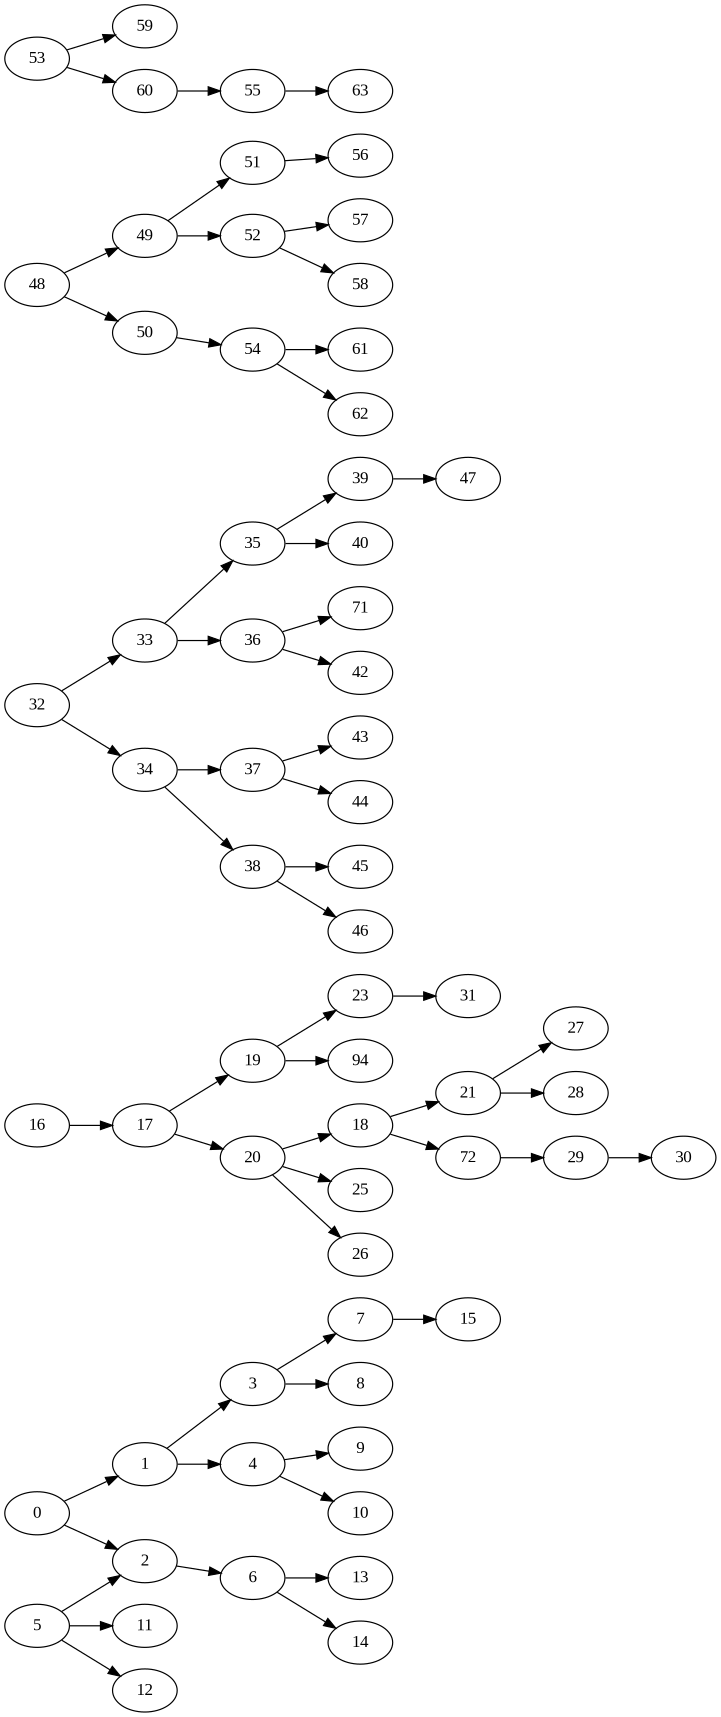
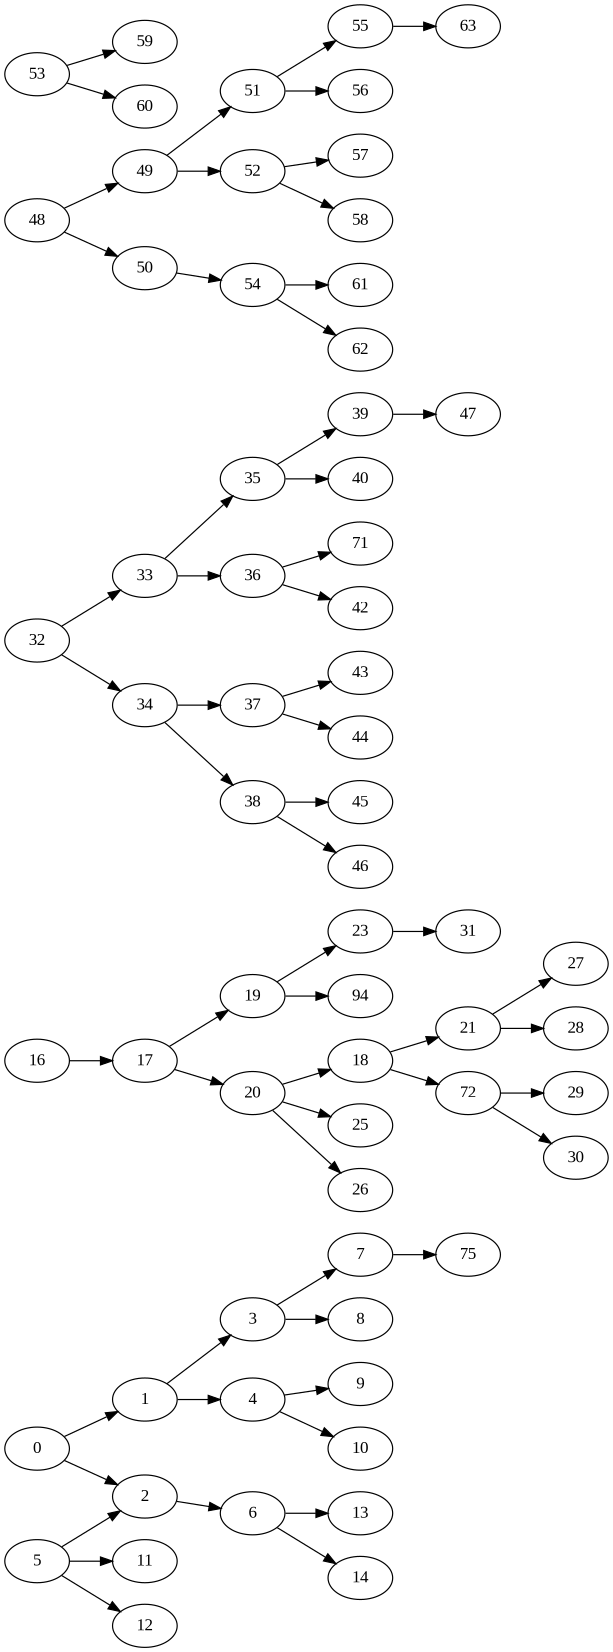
edge "60" -> "55": now "51" -> "55"
edge "29" -> "30": now "72" -> "30"
node "15": label "15" -> "75"
